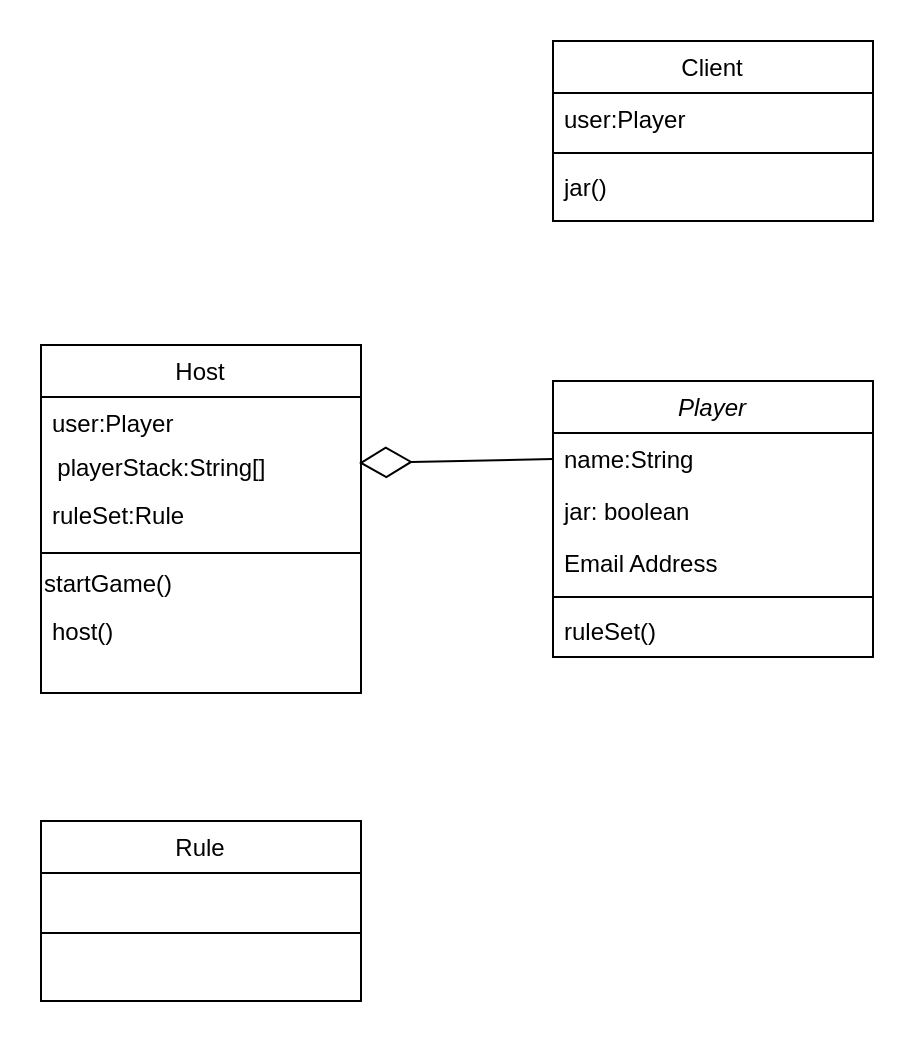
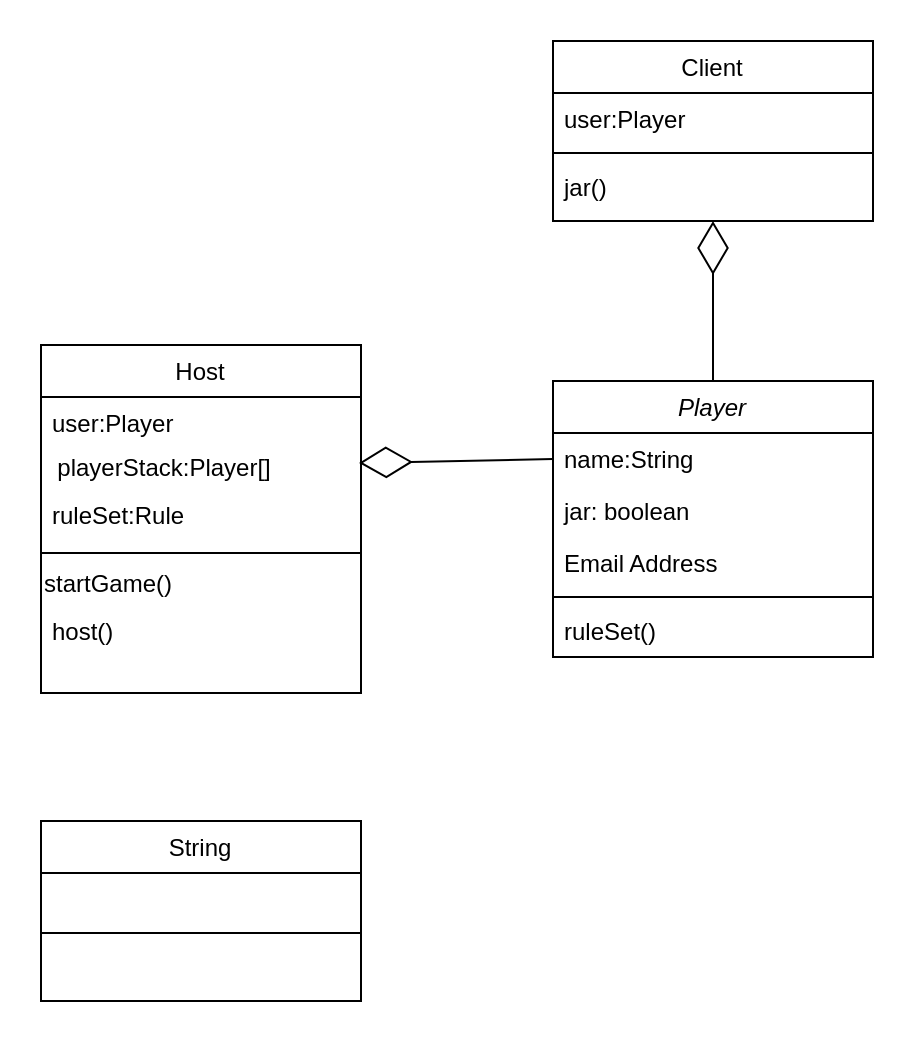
edge "Player" -> "Client": added
node "playerStack:String[]": label "playerStack:String[]" -> "playerStack:Player[]"
node "Rule": label "Rule" -> "String"
